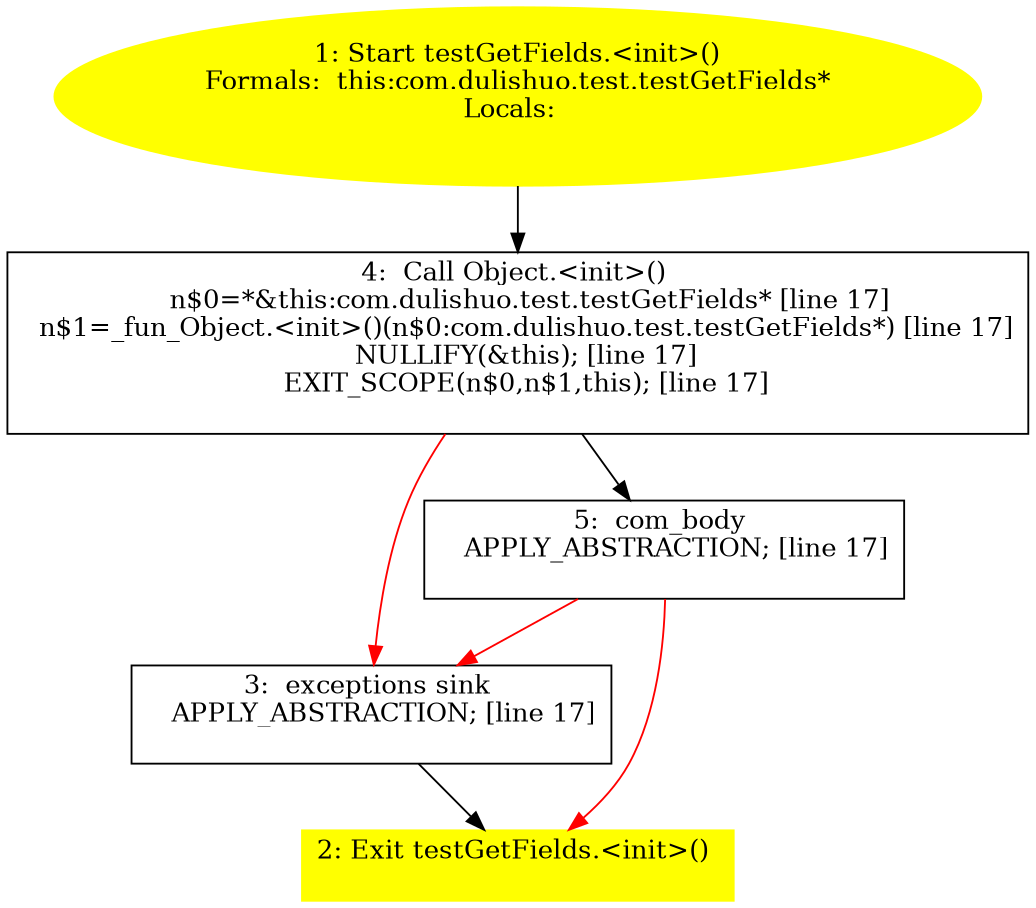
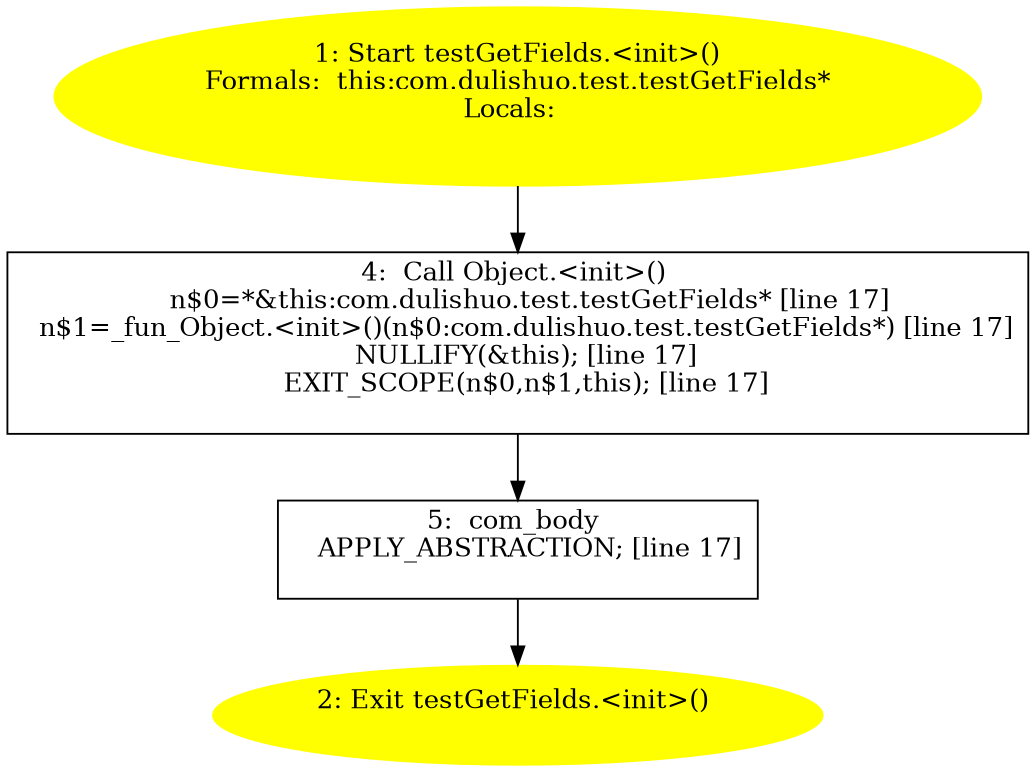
node "3:  exceptions sink APPLY_ABSTRACTION; [line 17]": removed
edge "5:  com_body APPLY_ABSTRACTION; [line 17]" -> "2: Exit testGetFields.<init>()": color red -> black
node "2: Exit testGetFields.<init>()": shape box -> ellipse
